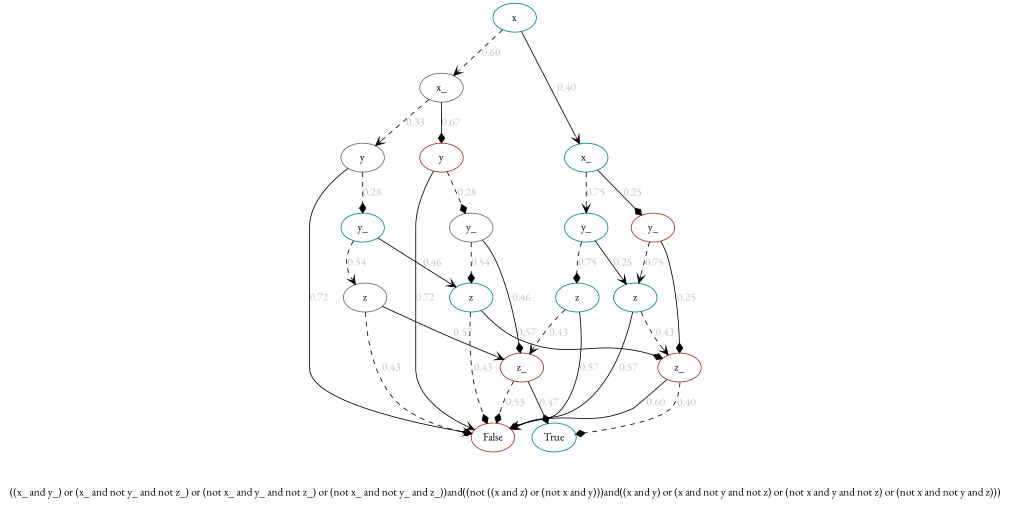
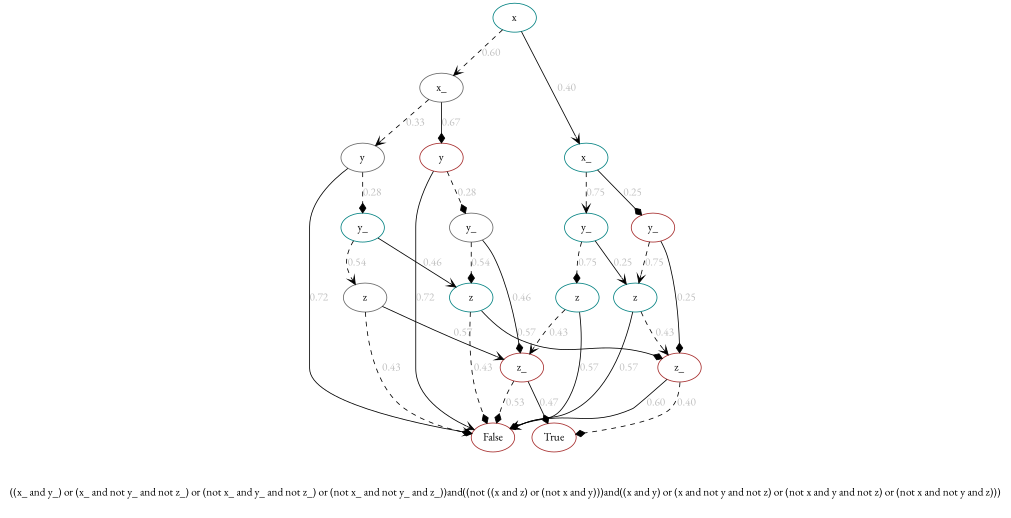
node "True": color teal -> brown
